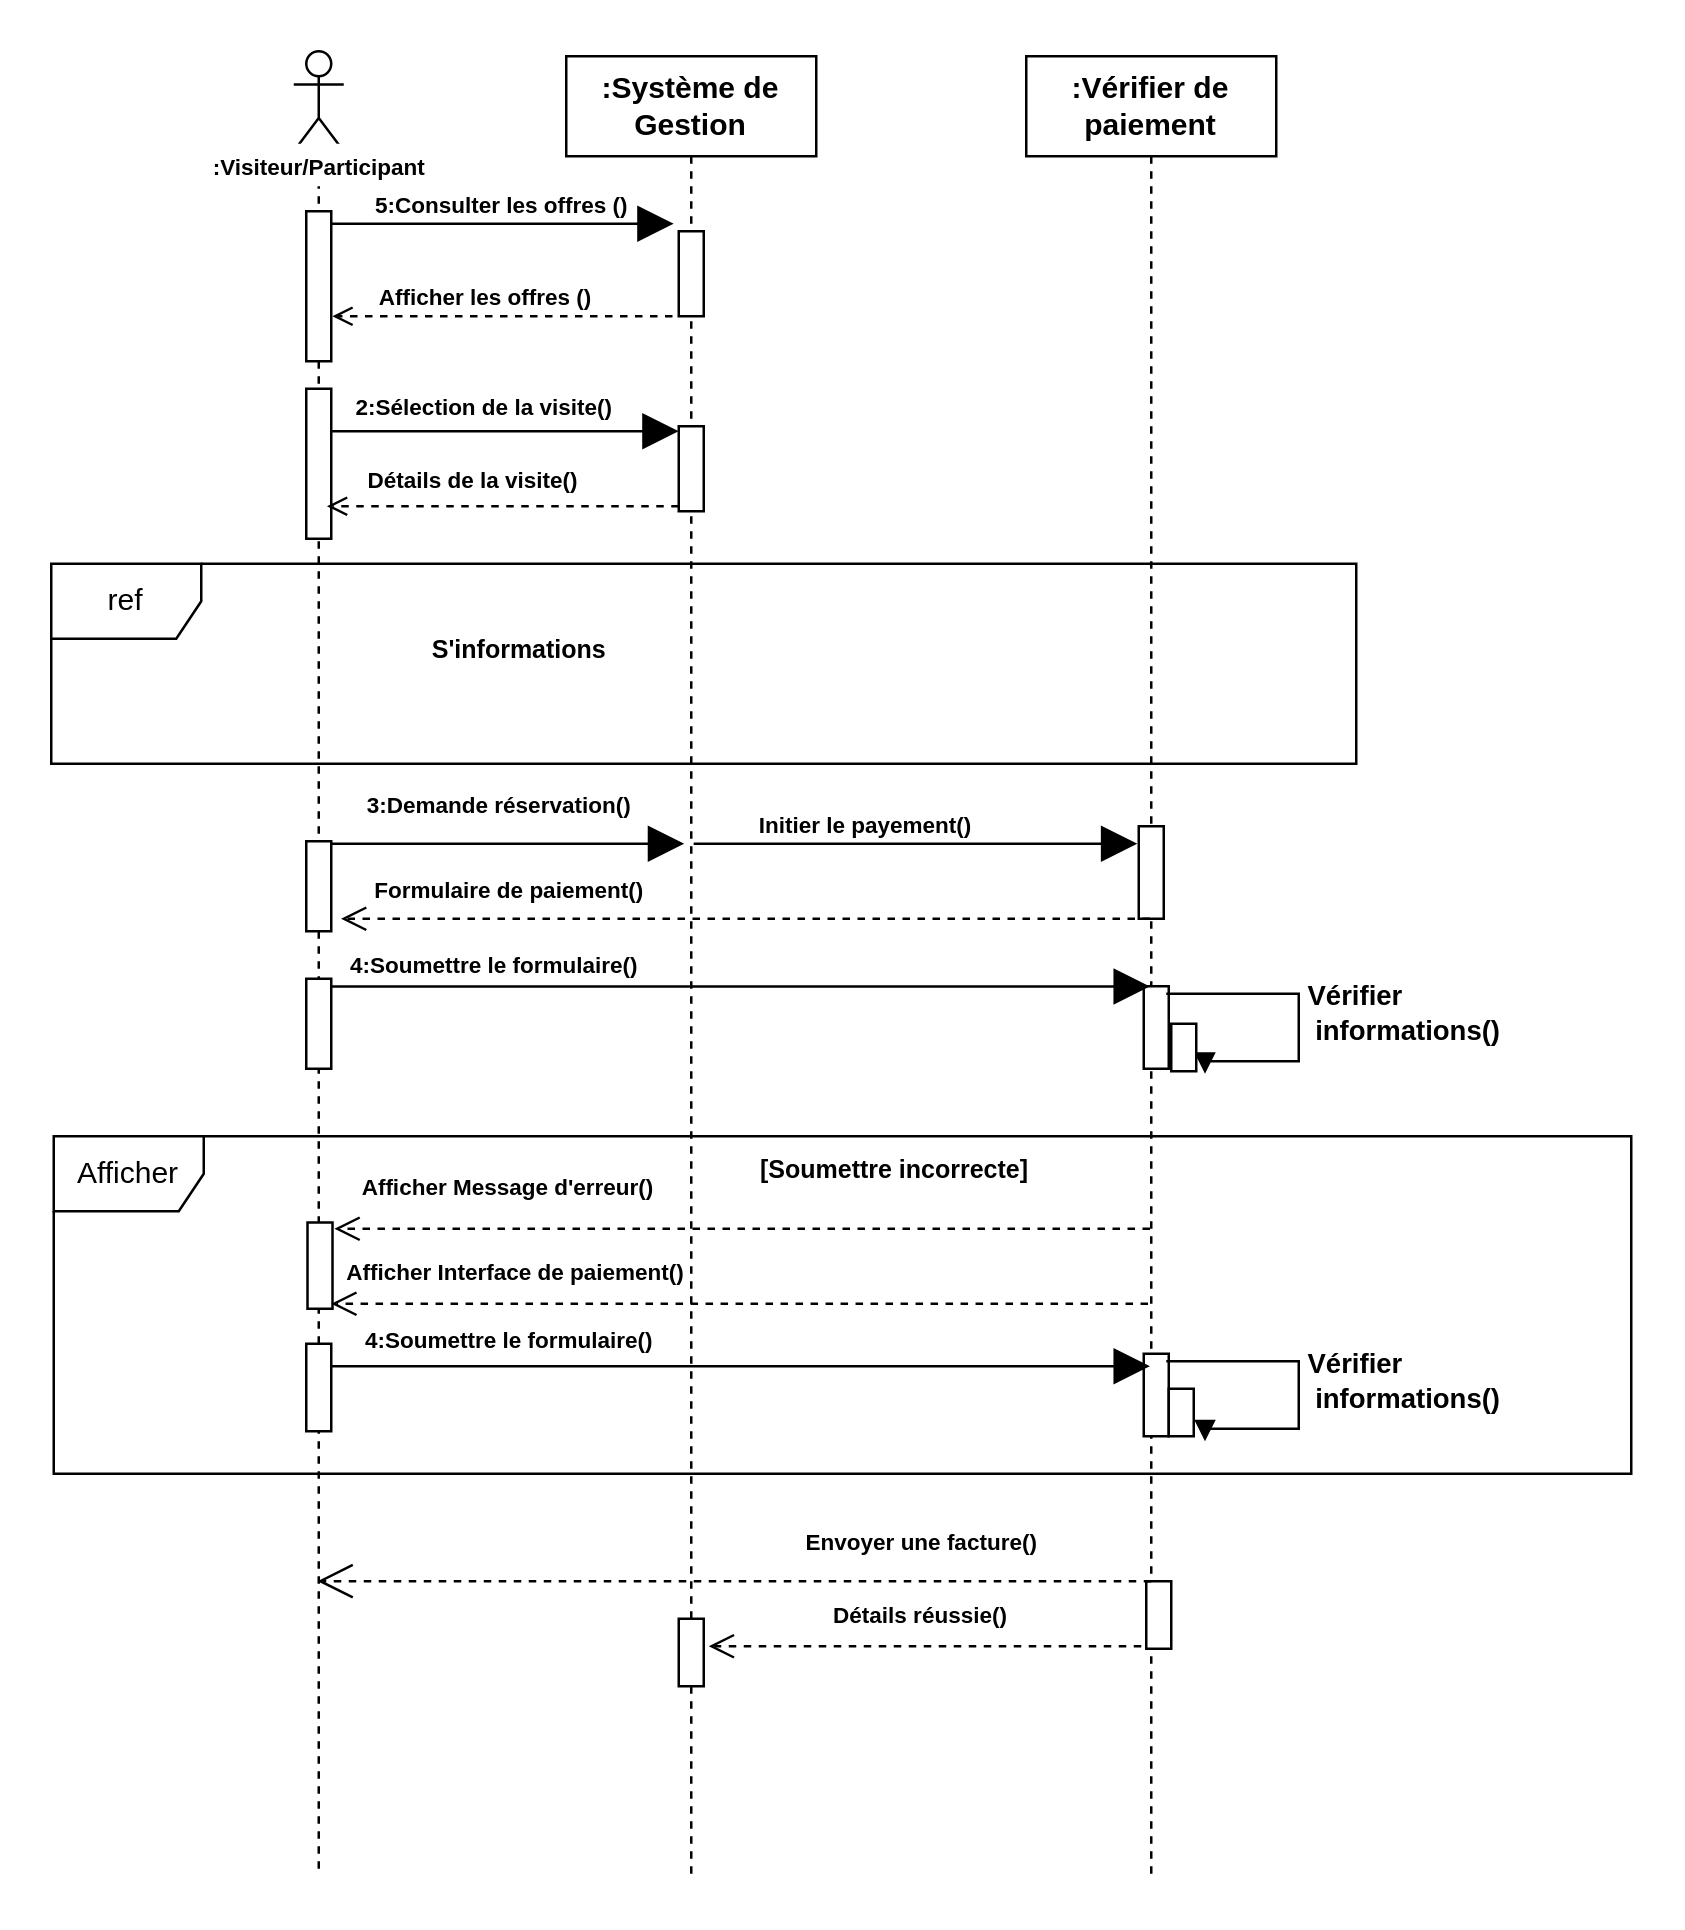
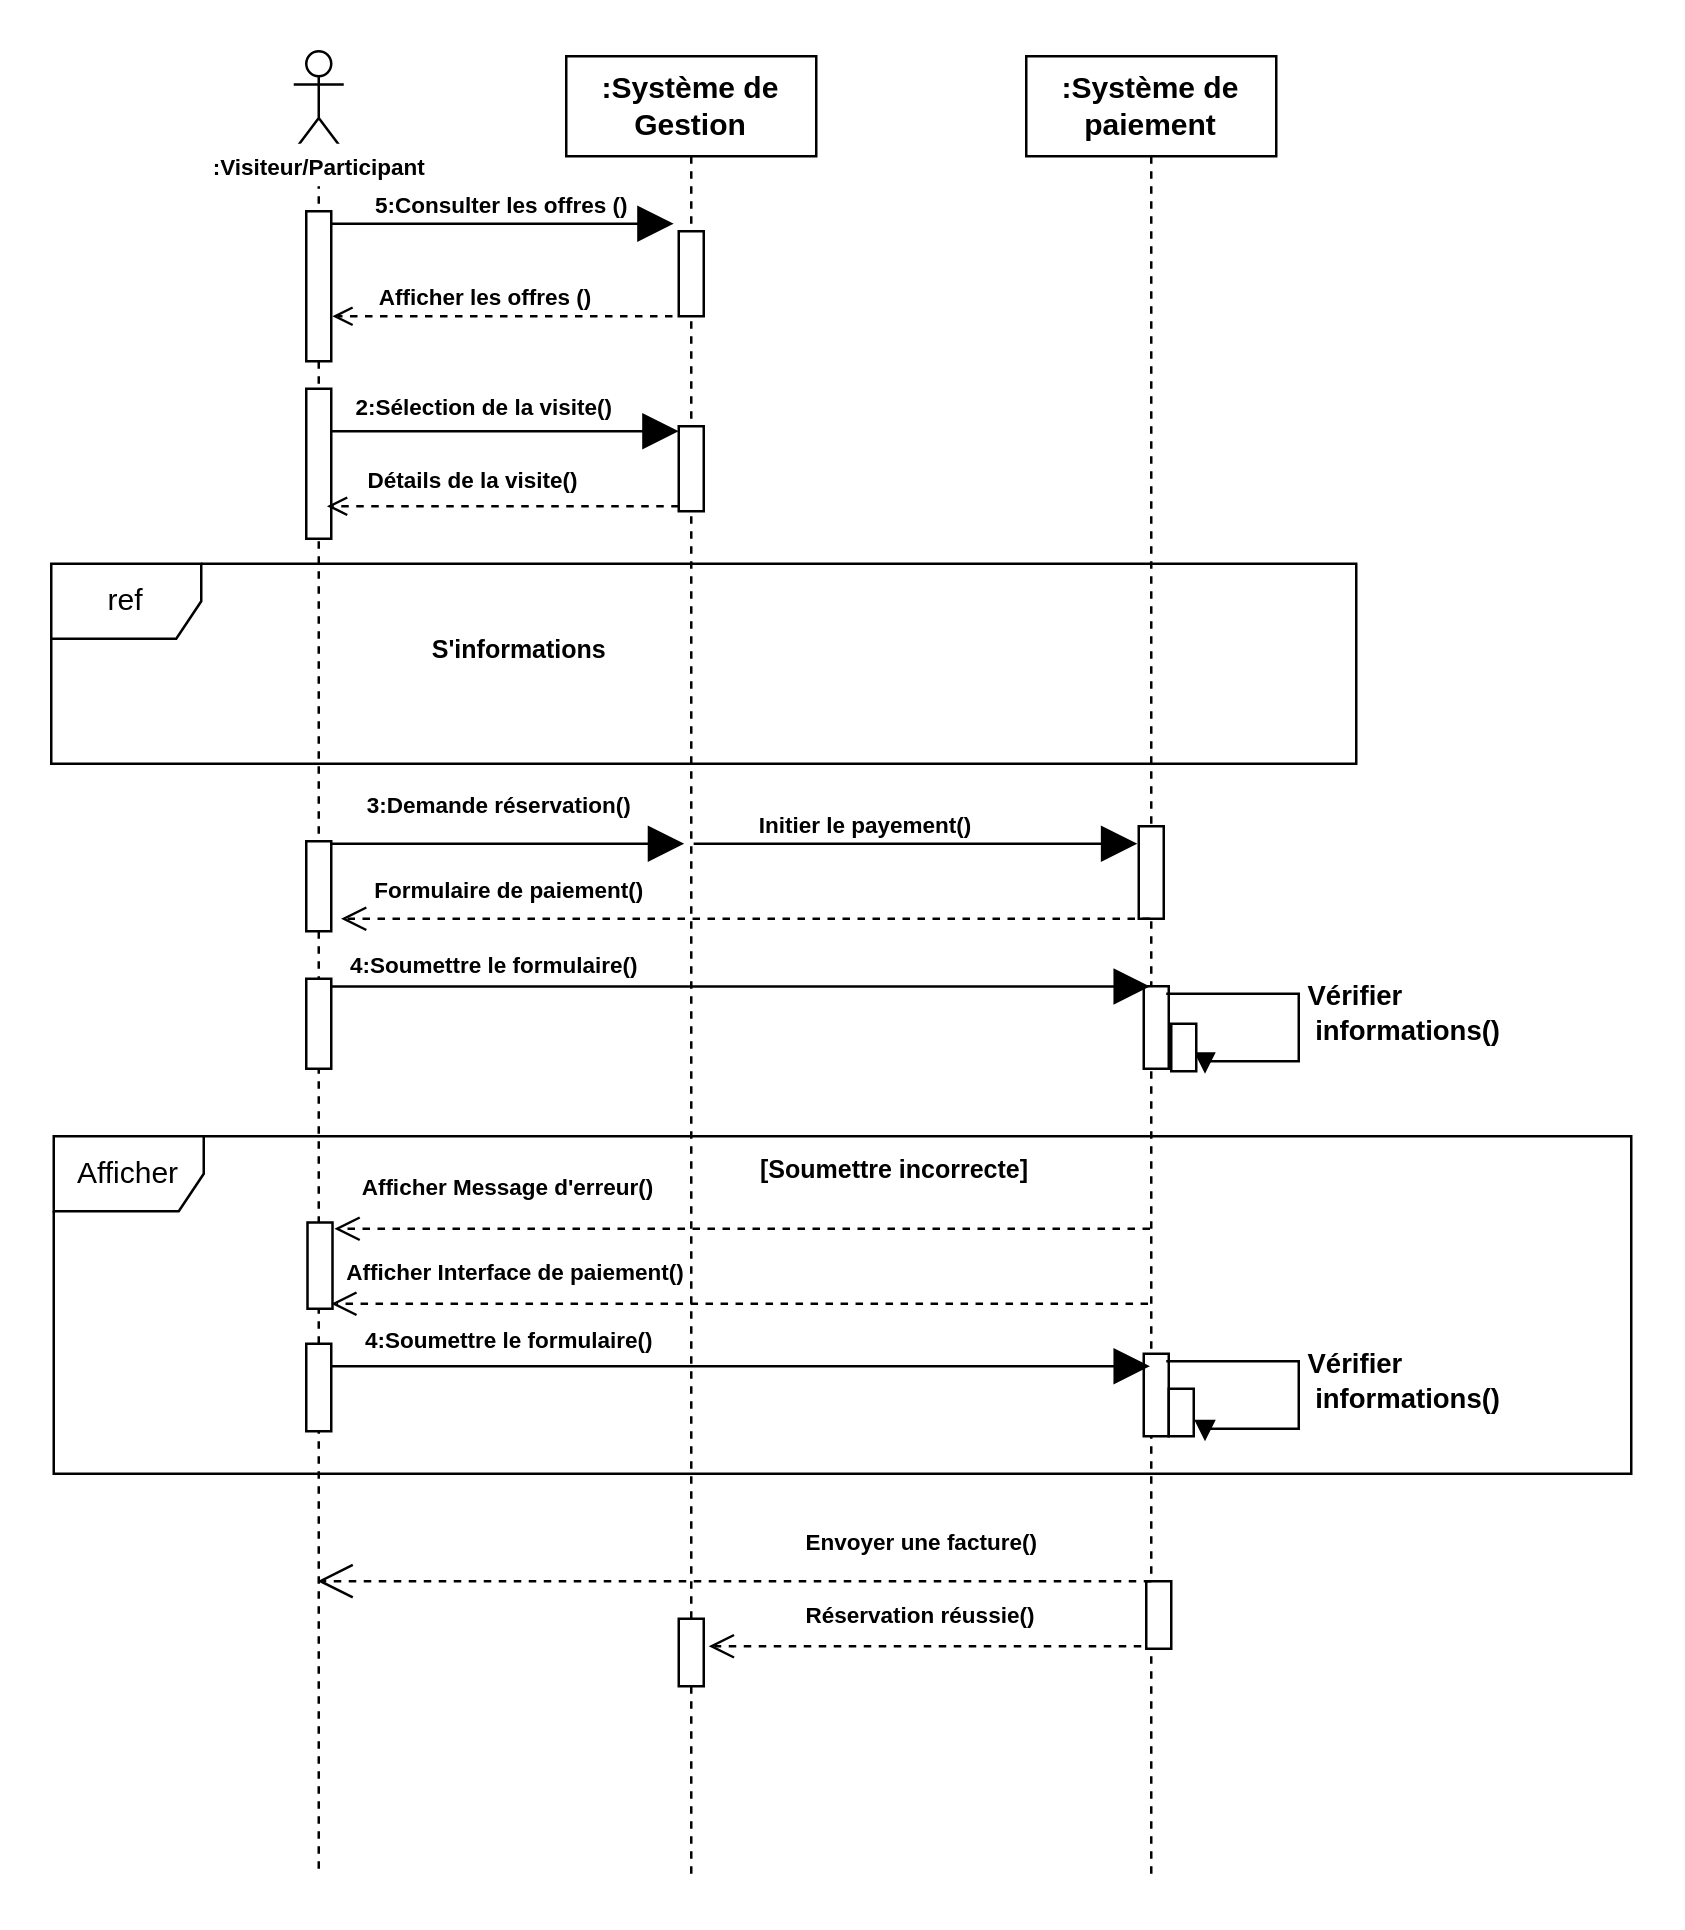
node ":Vérifier de paiement": label ":Vérifier de paiement" -> ":Système de paiement"
node "Détails réussie()": label "Détails réussie()" -> "Réservation réussie()"
